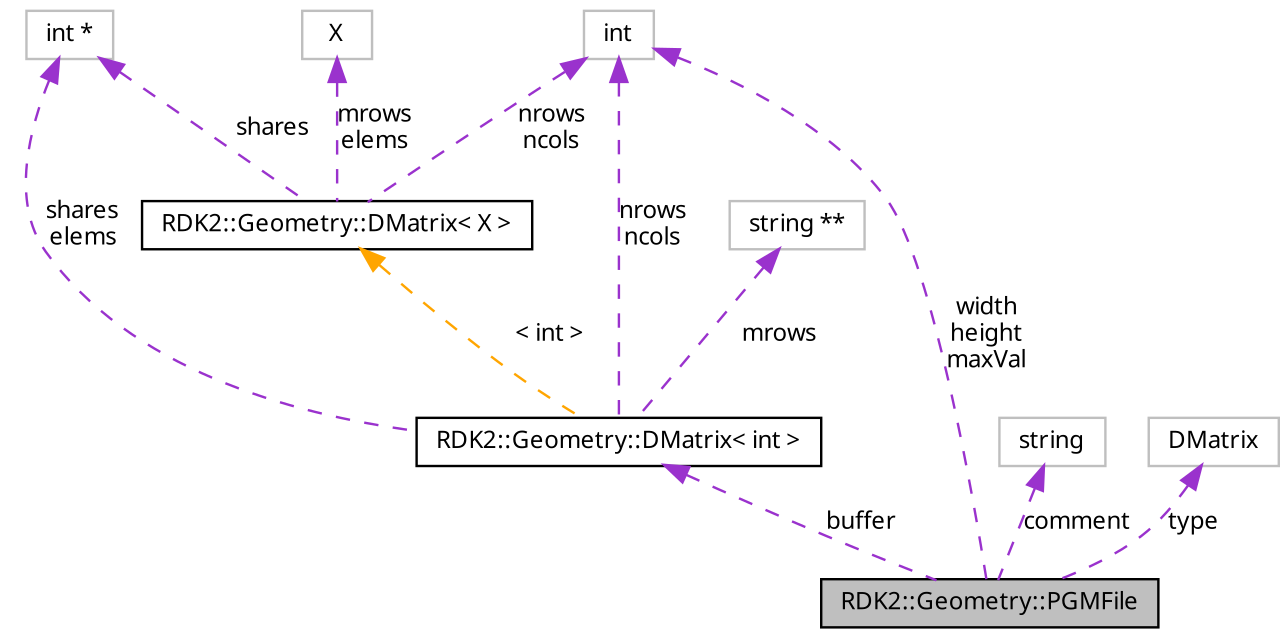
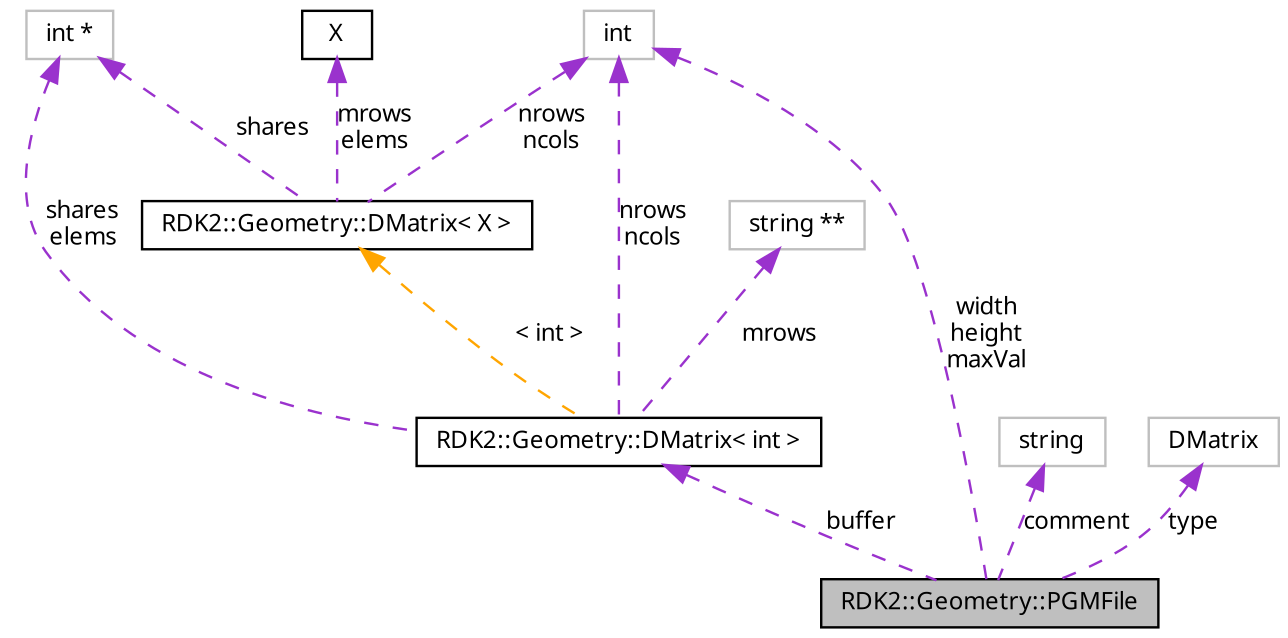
node "X": color grey75 -> black
